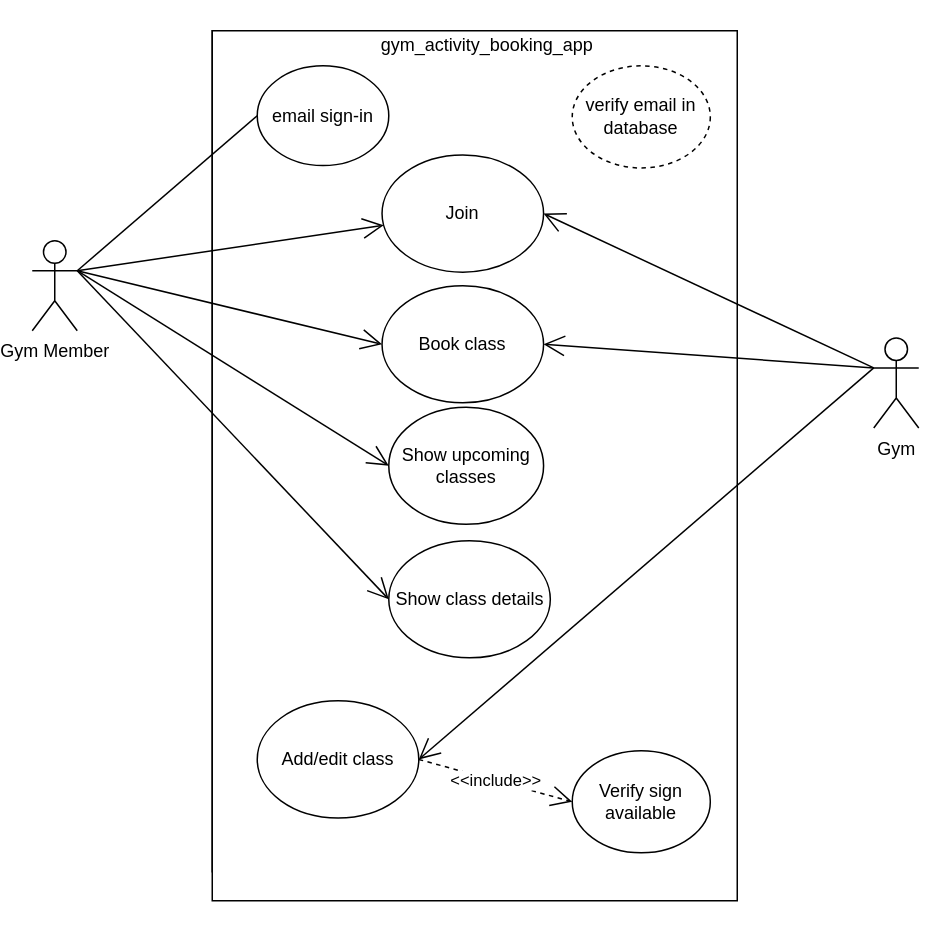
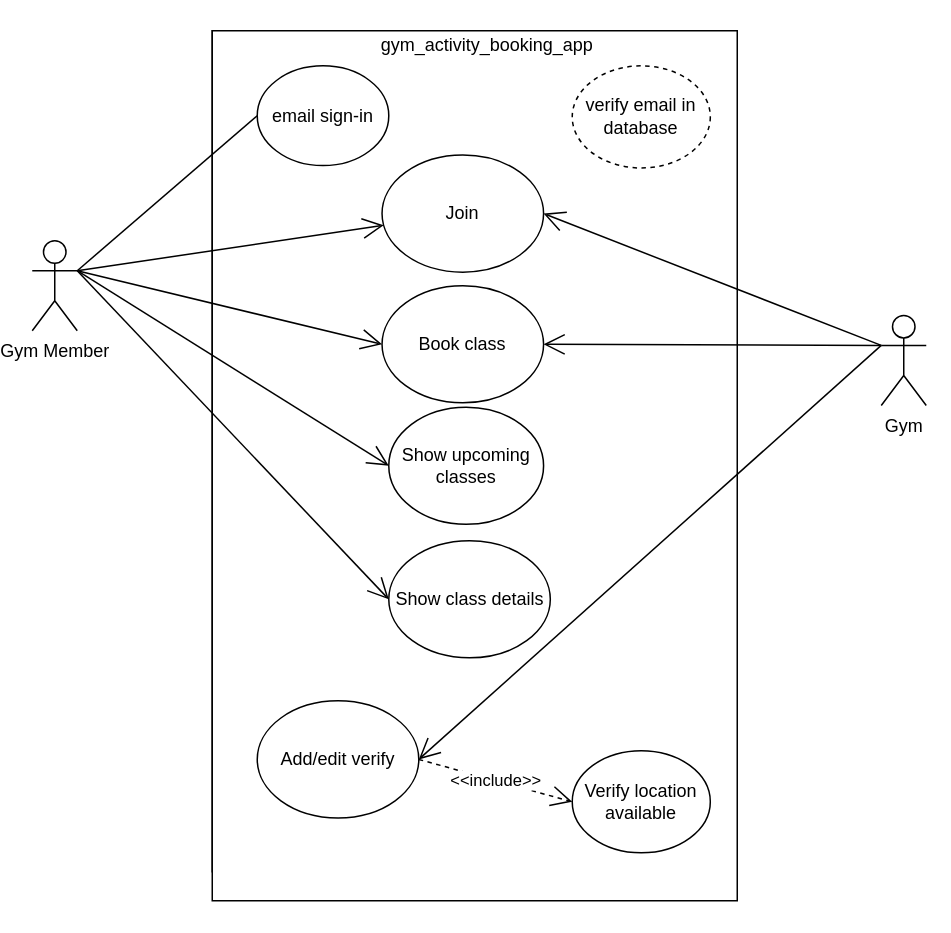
node "Gym": moved (896, 383) -> (904, 360)
node "Add/edit class": label "Add/edit class" -> "Add/edit verify"
node "Verify sign available": label "Verify sign available" -> "Verify location available"
